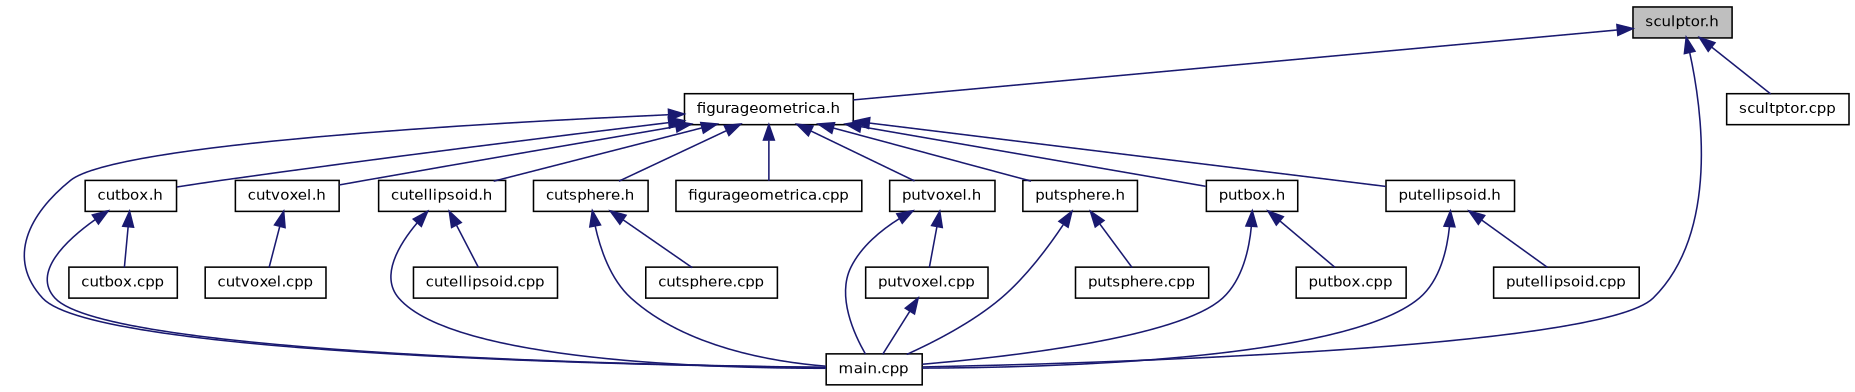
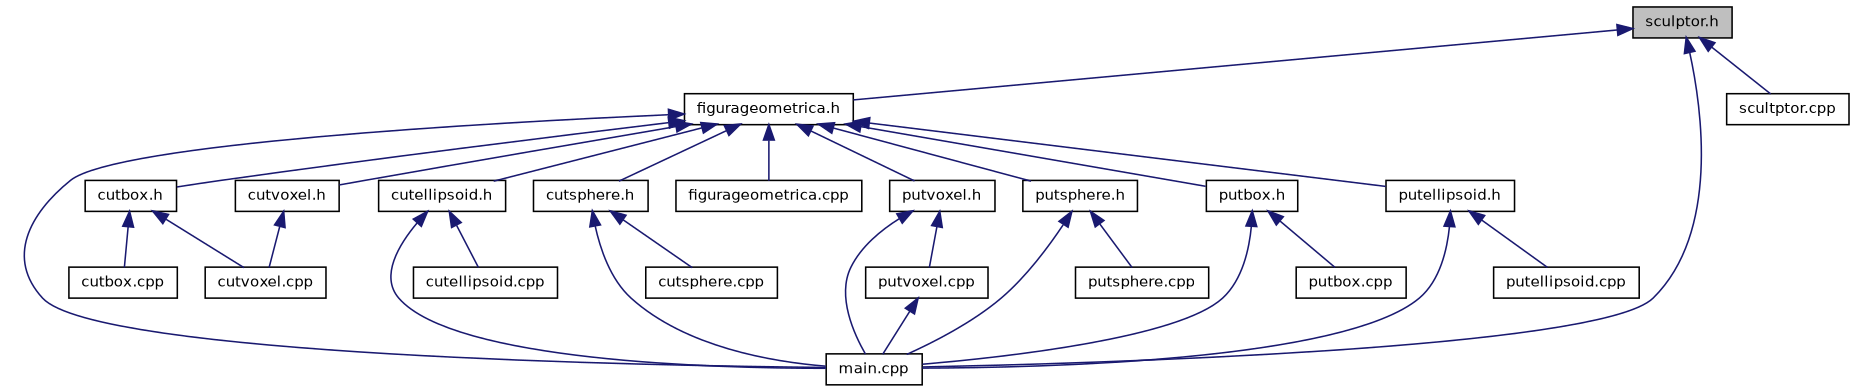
edge "main.cpp" -> "cutbox.h": now "cutvoxel.cpp" -> "cutbox.h"
